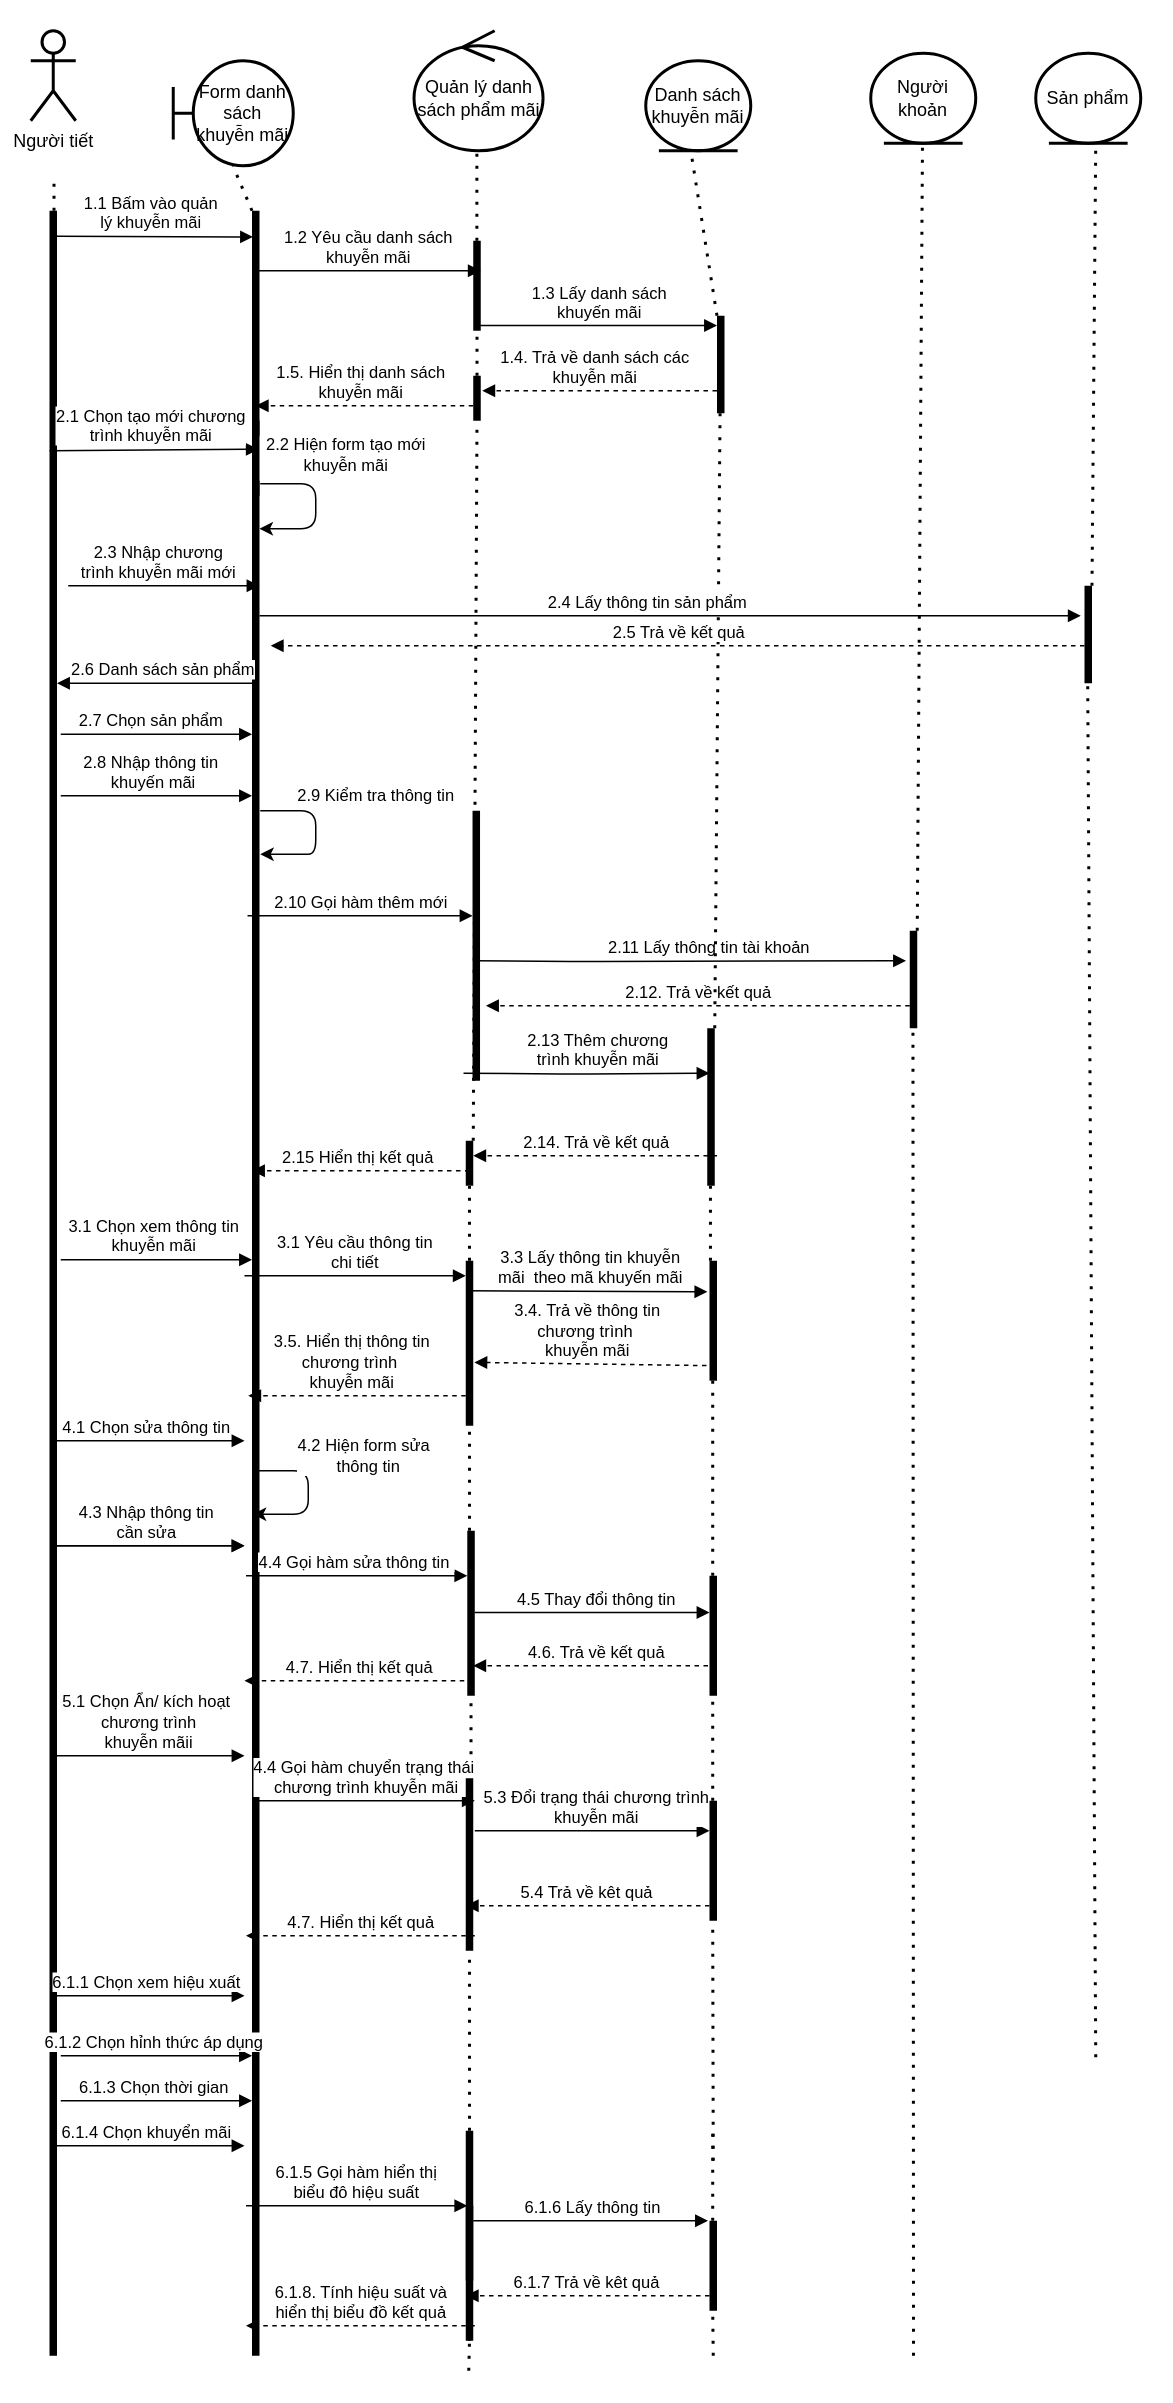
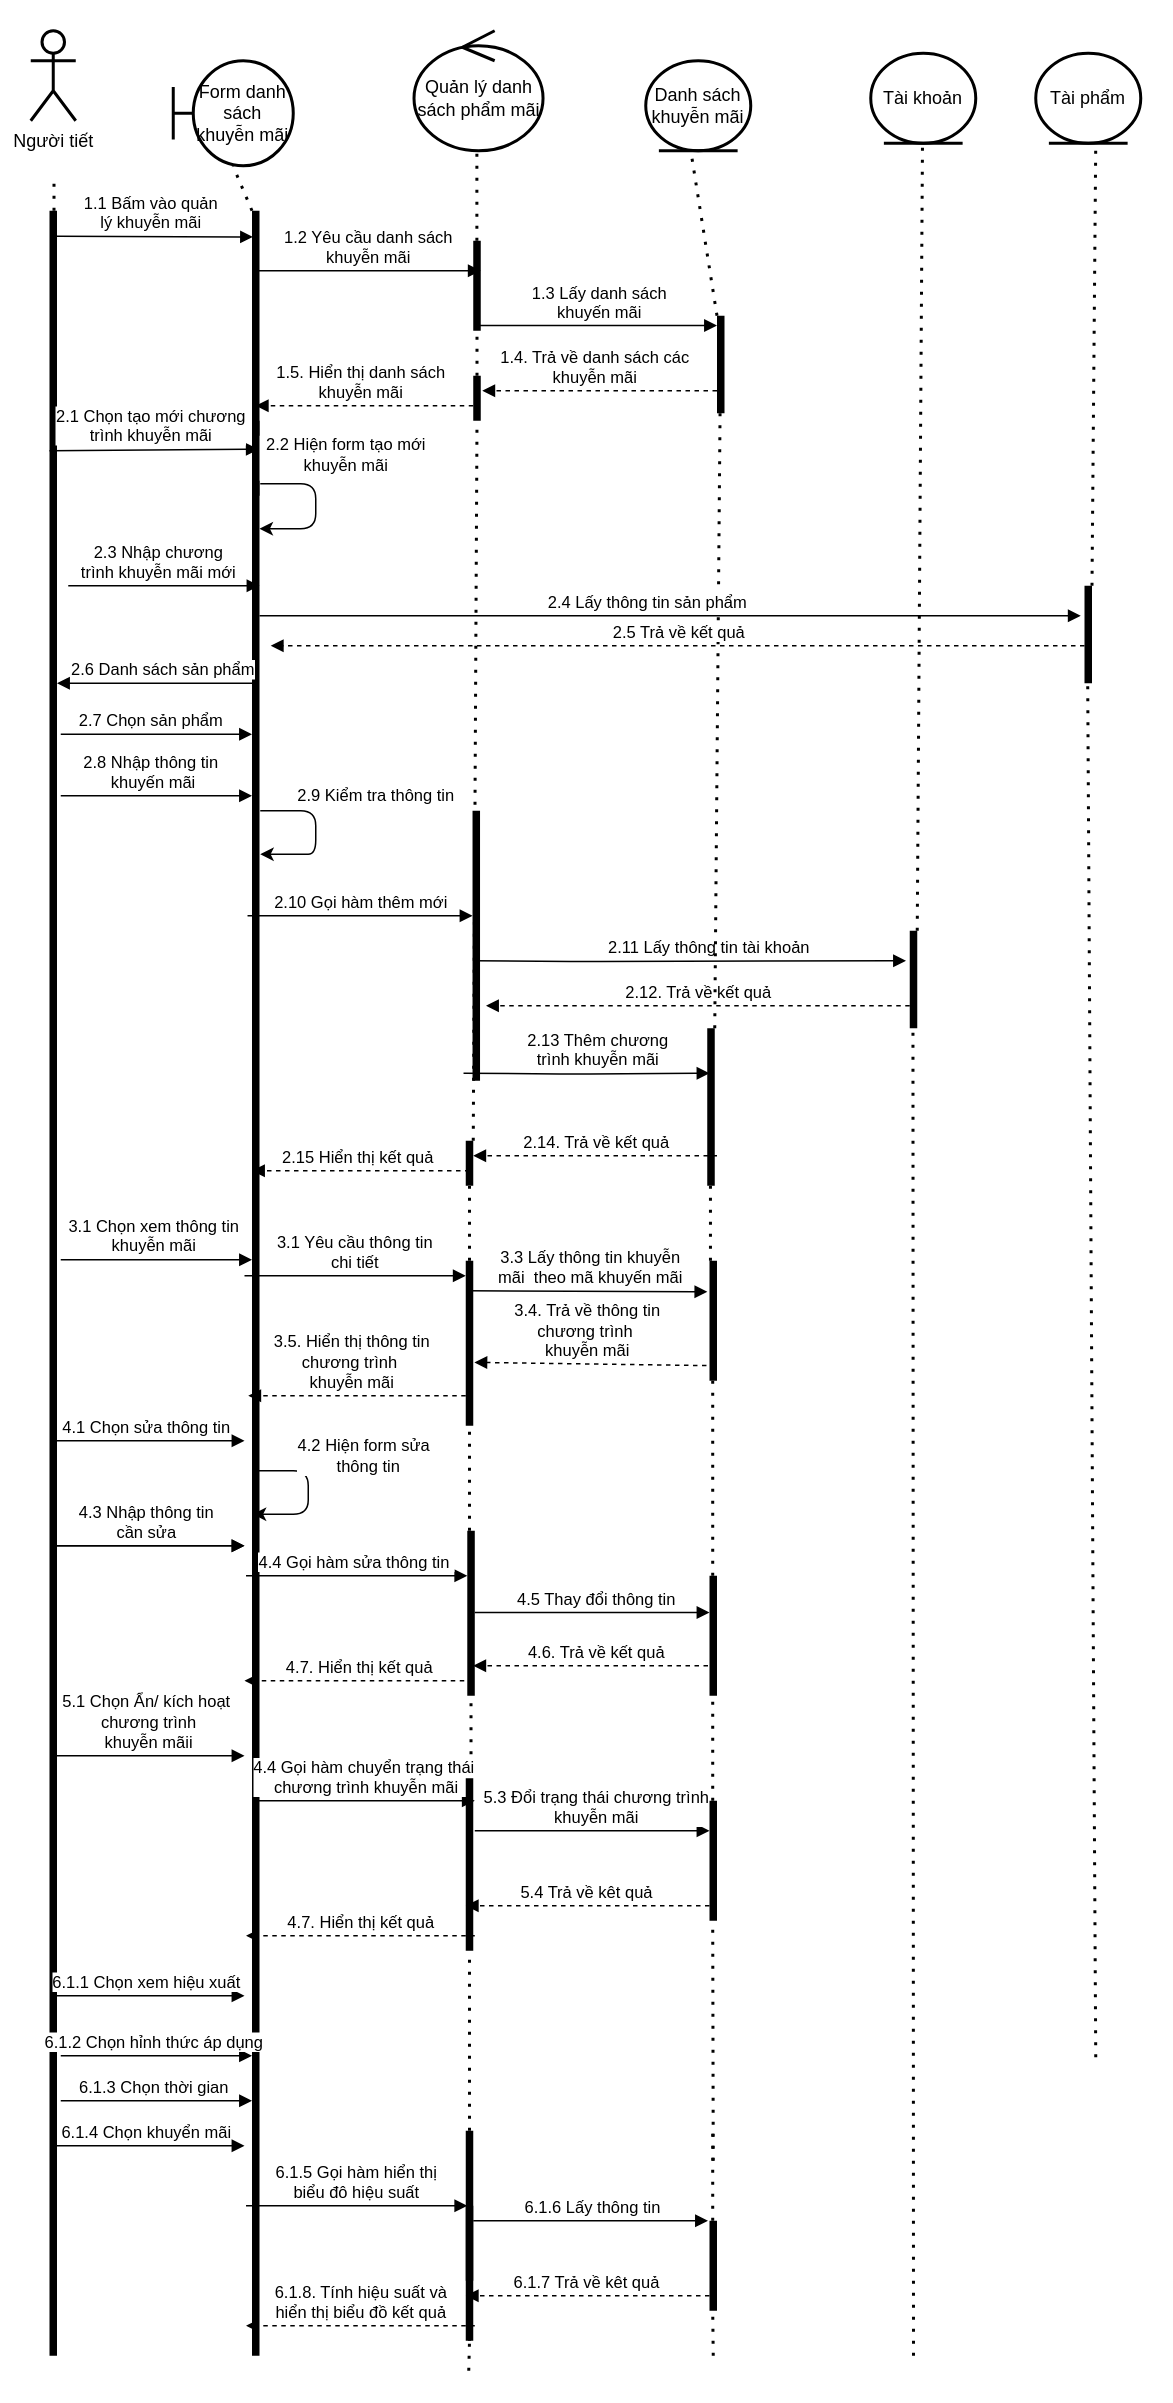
node "Người khoản": label "Người khoản" -> "Tài khoản"
node "Sản phẩm": label "Sản phẩm" -> "Tài phẩm"
